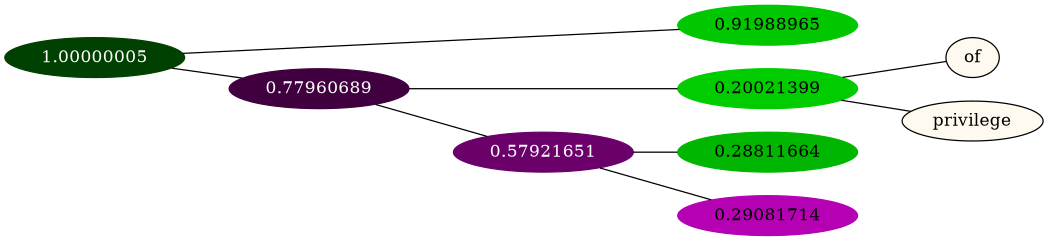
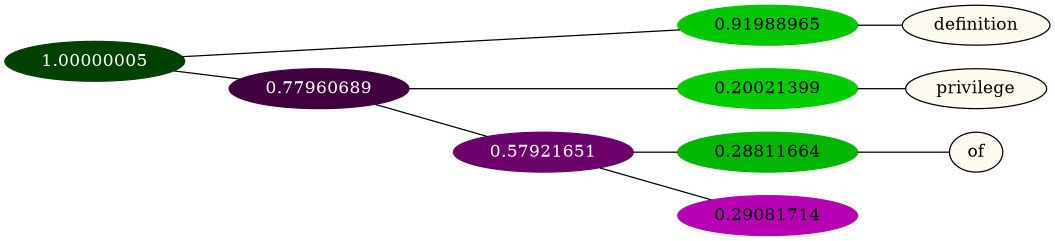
node "definition": added
edge "of" -- "0.20021399": now "of" -- "0.28811664"
